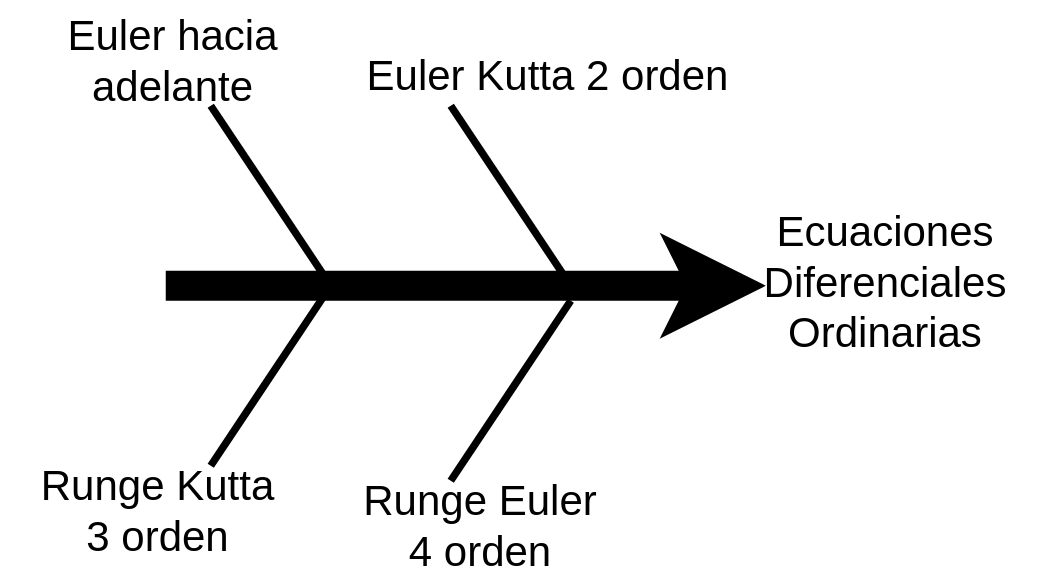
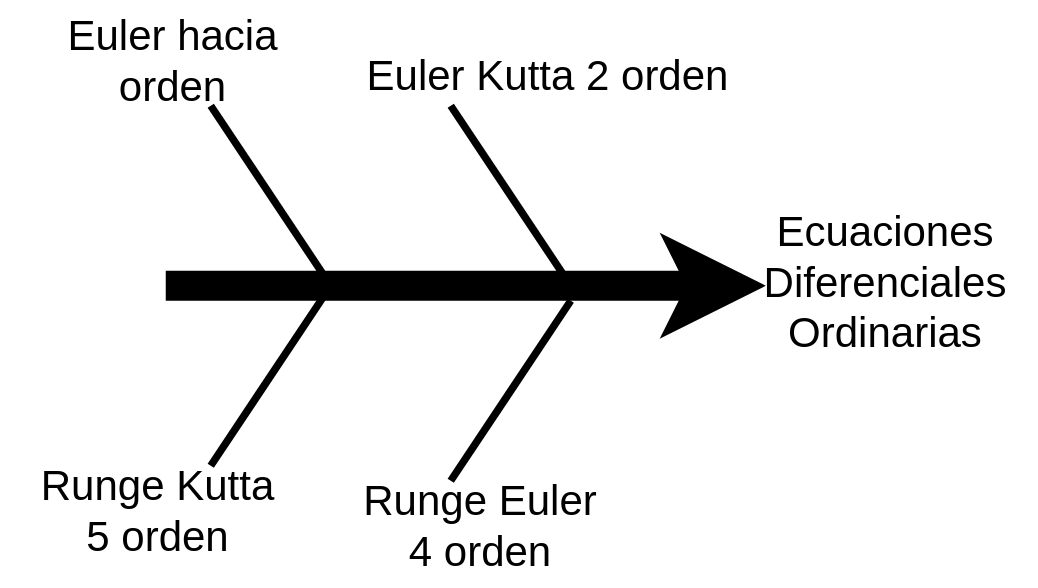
node "Euler hacia adelante": label "Euler hacia adelante" -> "Euler hacia orden"
node "Runge Kutta 3 orden": label "Runge Kutta 3 orden" -> "Runge Kutta 5 orden"
